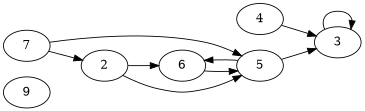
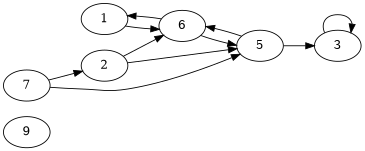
node "1": added
node "4": removed
